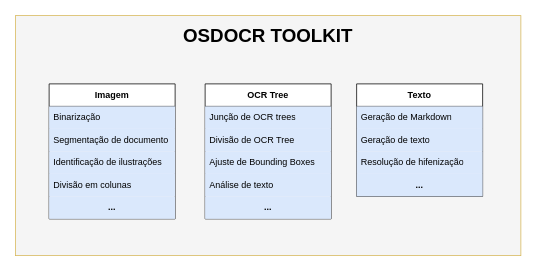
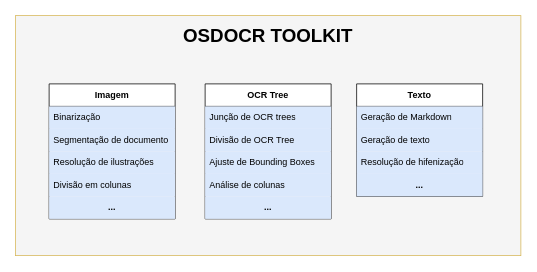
node "Identificação de ilustrações": label "Identificação de ilustrações" -> "Resolução de ilustrações"
node "Análise de texto": label "Análise de texto" -> "Análise de colunas"
